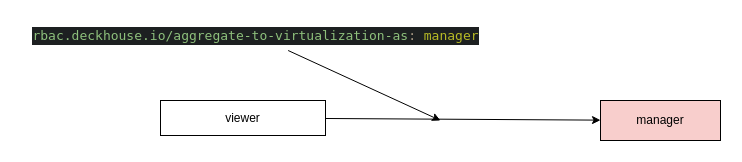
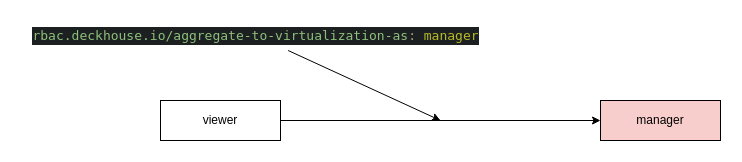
node "viewer": size 165x35 -> 120x40
